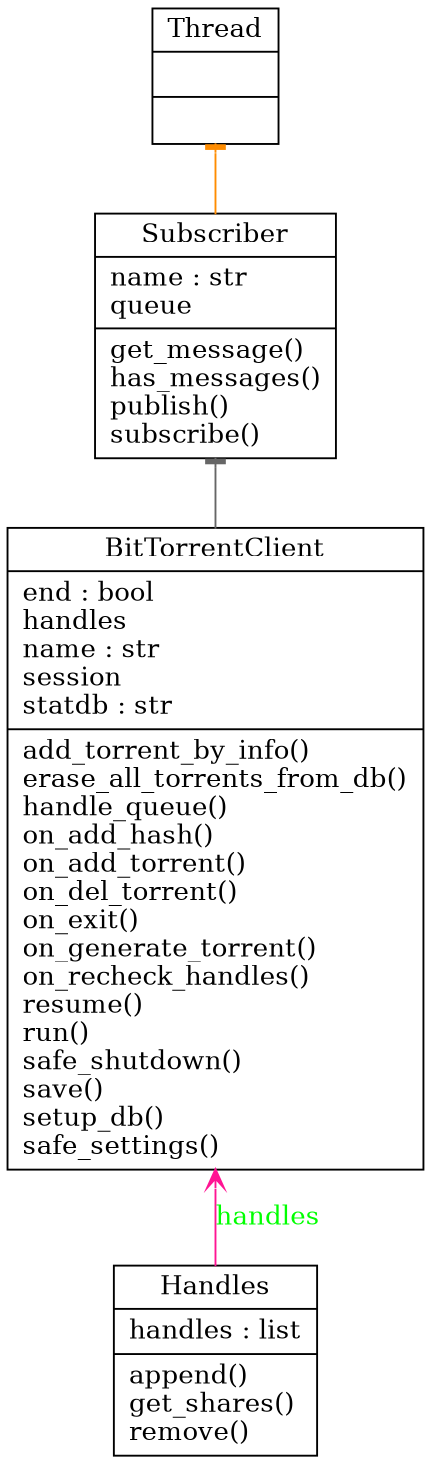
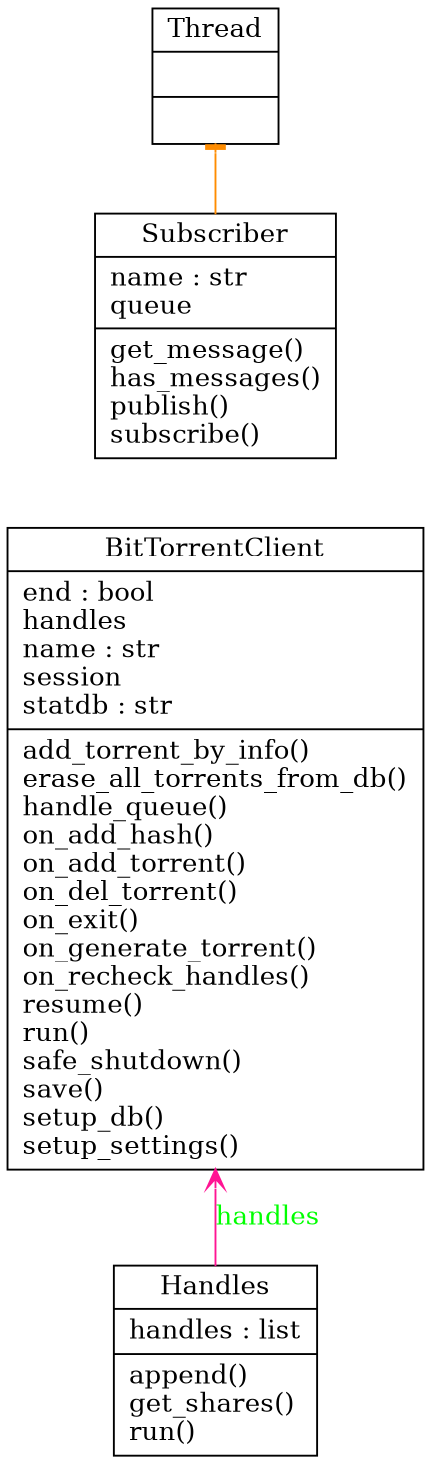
edge "BitTorrentClient" -> "Subscriber": removed
node "BitTorrentClient": text "safe_settings()" -> "setup_settings()"
node "Handles": text "remove()" -> "run()"
